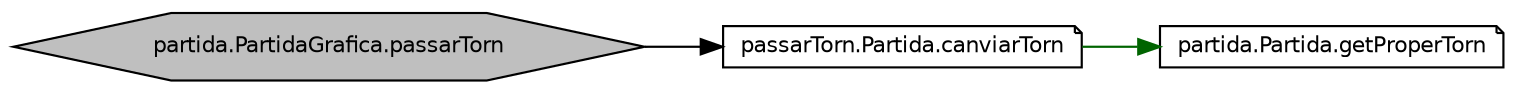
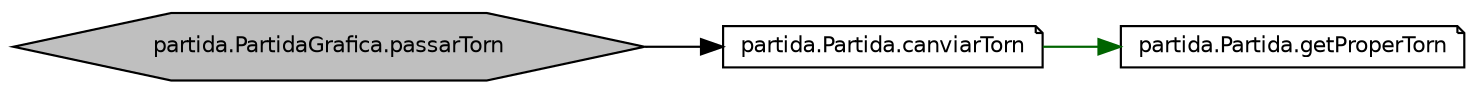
node "passarTorn.Partida.canviarTorn": label "passarTorn.Partida.canviarTorn" -> "partida.Partida.canviarTorn"
